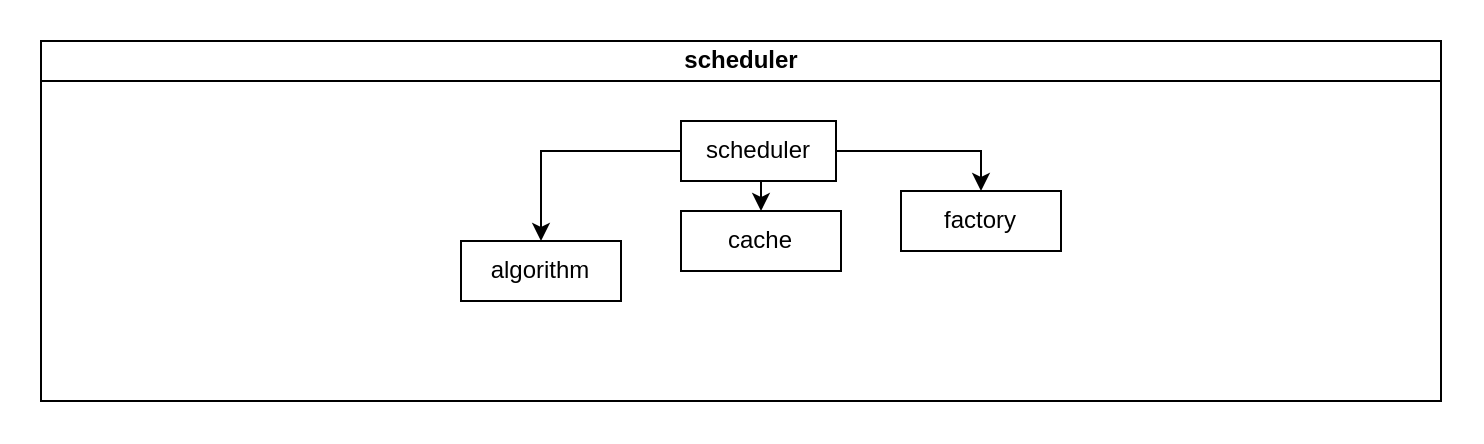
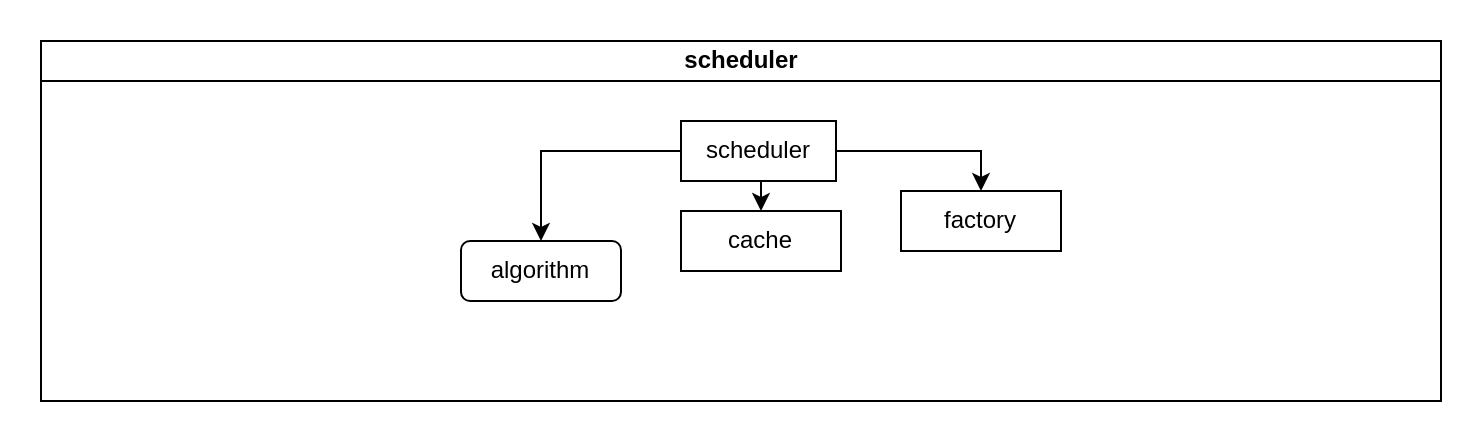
node "algorithm": shape rectangle -> rounded rectangle
